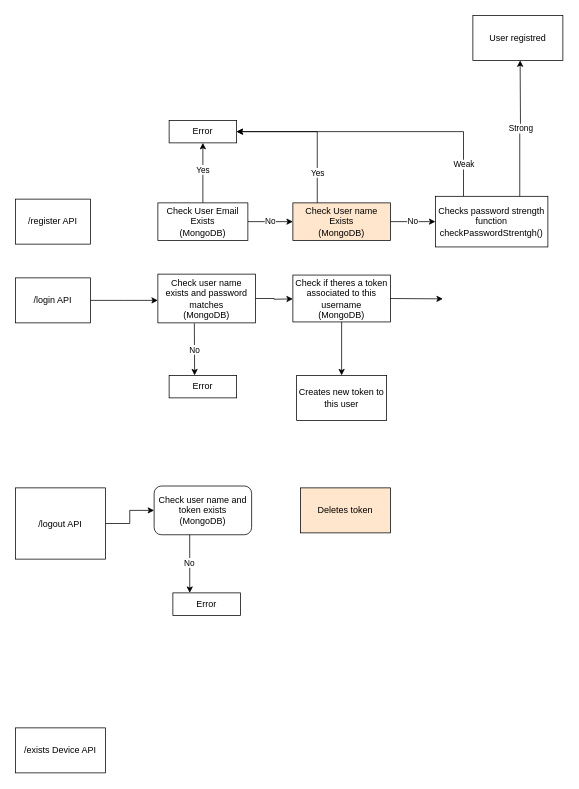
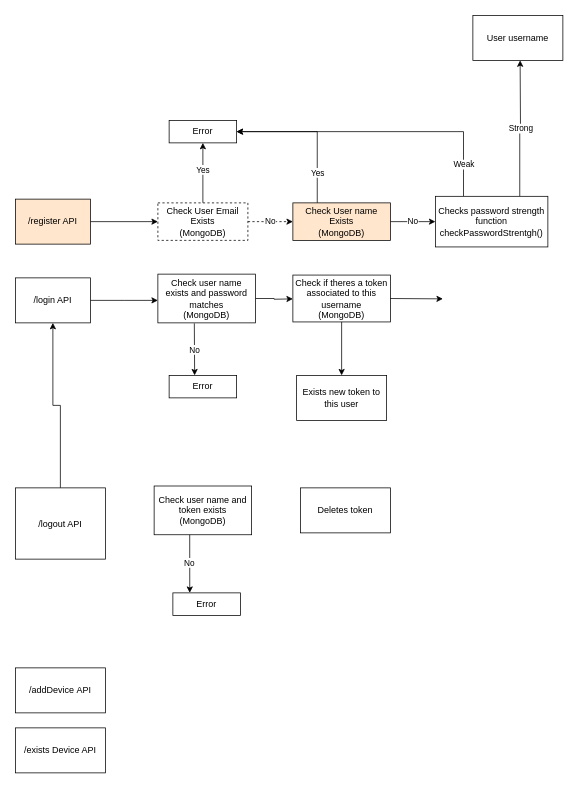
node "User registred": label "User registred" -> "User username"
node "/register API": fillcolor #ffffff -> #ffe6cc
edge "/register API" -> "Check User Email Exists (MongoDB)": added
node "Check User Email Exists (MongoDB)": style solid -> dashed
edge "Check User Email Exists (MongoDB)" -> "Check User name Exists (MongoDB)": style solid -> dashed
node "Creates new token to this user": label "Creates new token to this user" -> "Exists new token to this user"
node "Check user name and token exists (MongoDB)": shape rounded rectangle -> rectangle
node "Deletes token": fillcolor #ffe6cc -> #ffffff
edge "/logout API" -> "Check user name and token exists (MongoDB)": now "/logout API" -> "/login API"
node "/addDevice API": added
